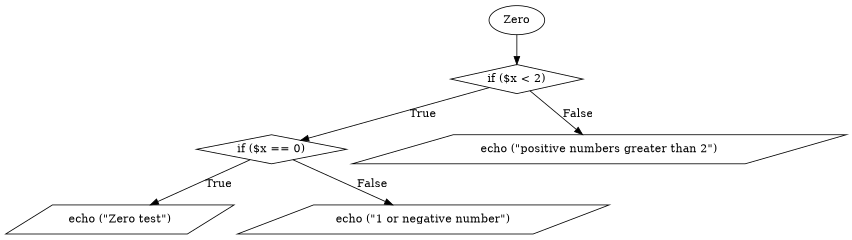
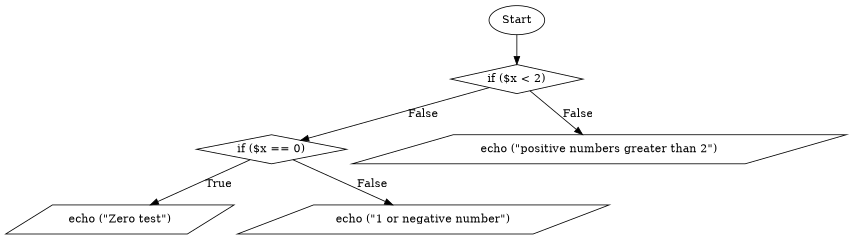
node "Zero": label "Zero" -> "Start"
edge "if ($x < 2)" -> "if ($x == 0)": label "True" -> "False"
